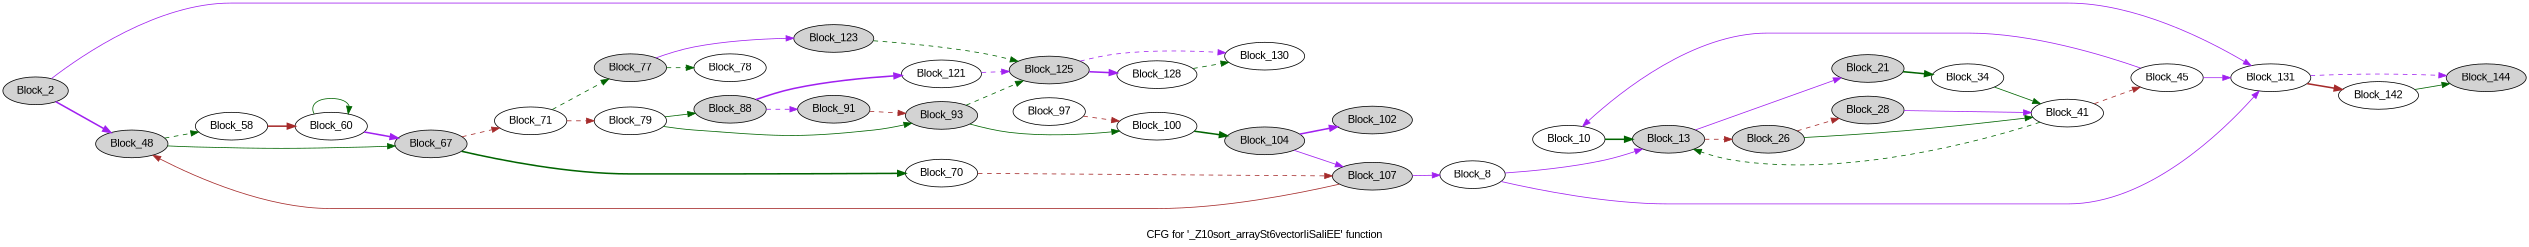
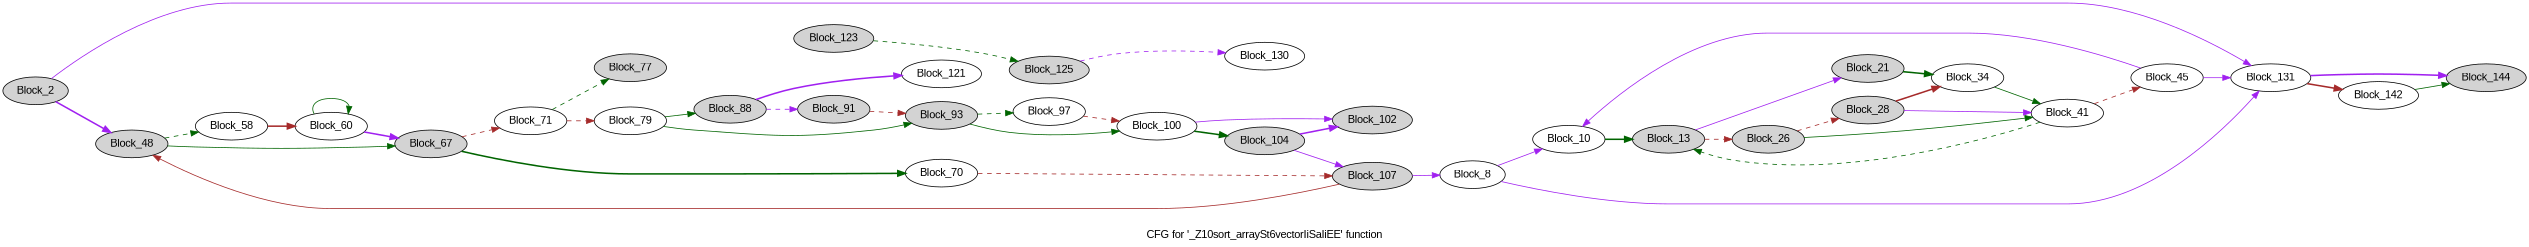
edge "Block_77" -> "Block_123": removed
node "Block_78": removed
edge "Block_121" -> "Block_125": removed
edge "Block_131" -> "Block_144": style dashed -> bold
node "Block_128": removed
edge "Block_93" -> "Block_125": now "Block_93" -> "Block_97"
edge "Block_28" -> "Block_34": added
edge "Block_100" -> "Block_102": added
edge "Block_8" -> "Block_13": now "Block_8" -> "Block_10"
